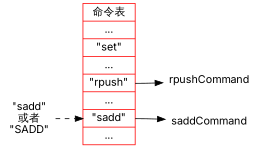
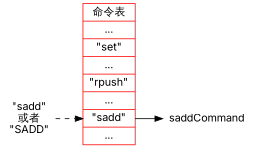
node "rpushCommand": removed
